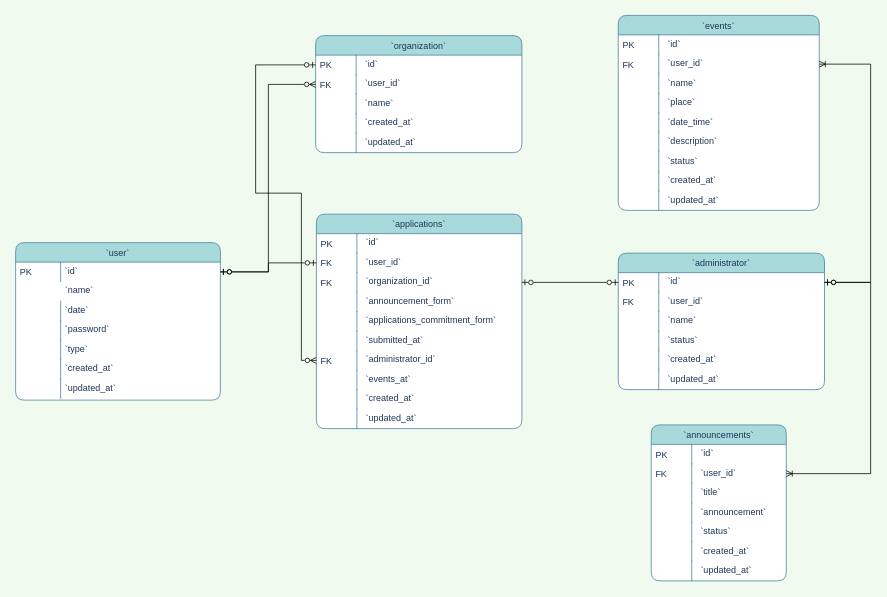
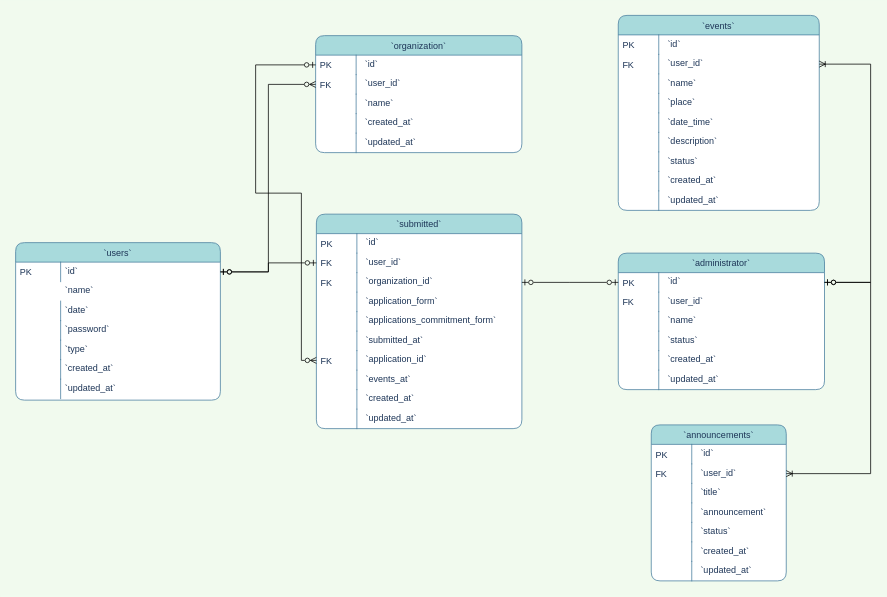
node "`applications`": label "`applications`" -> "`submitted`"
node "`user`": label "`user`" -> "`users`"
node "`announcement_form`": label "`announcement_form`" -> "`application_form`"
node "`administrator_id`": label "`administrator_id`" -> "`application_id`"
